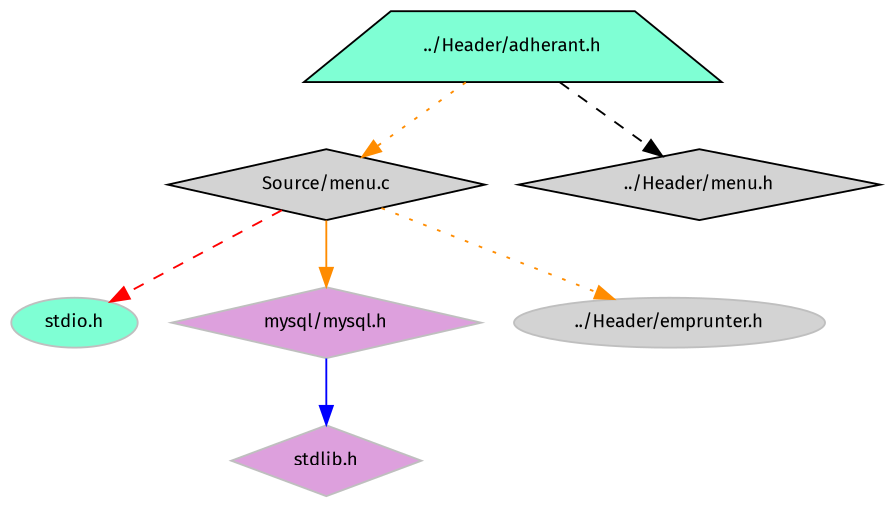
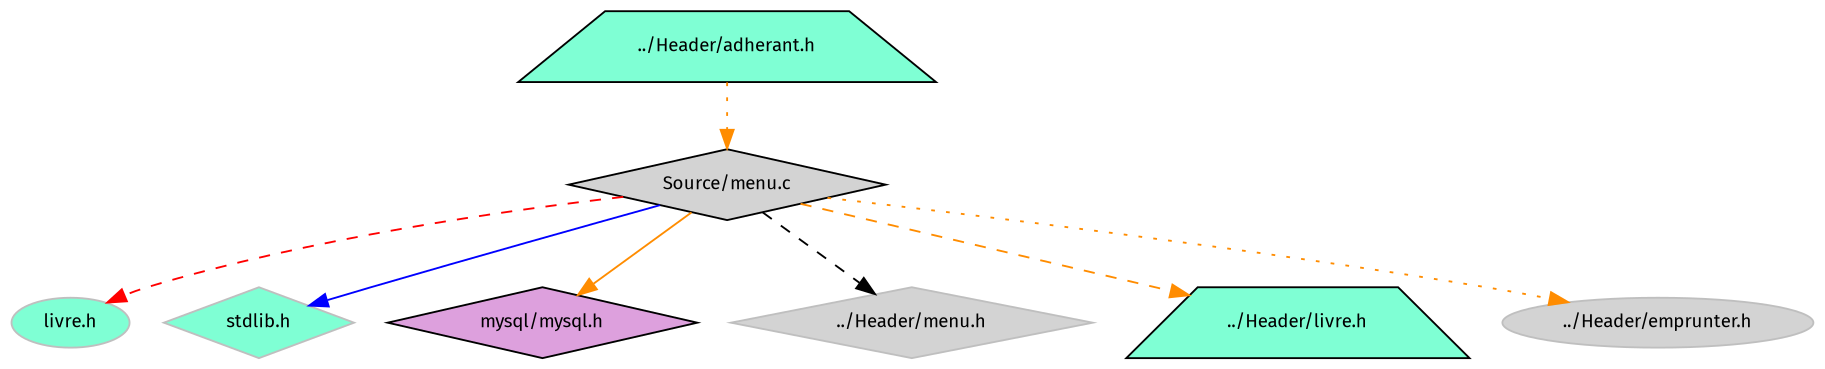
edge "../Header/adherant.h" -> "../Header/menu.h": now "Source/menu.c" -> "../Header/menu.h"
node "../Header/menu.h": color black -> grey75
node "stdio.h": label "stdio.h" -> "livre.h"
node "mysql/mysql.h": color grey75 -> black
node "../Header/livre.h": added
edge "mysql/mysql.h" -> "stdlib.h": now "Source/menu.c" -> "stdlib.h"
node "stdlib.h": fillcolor plum -> aquamarine
